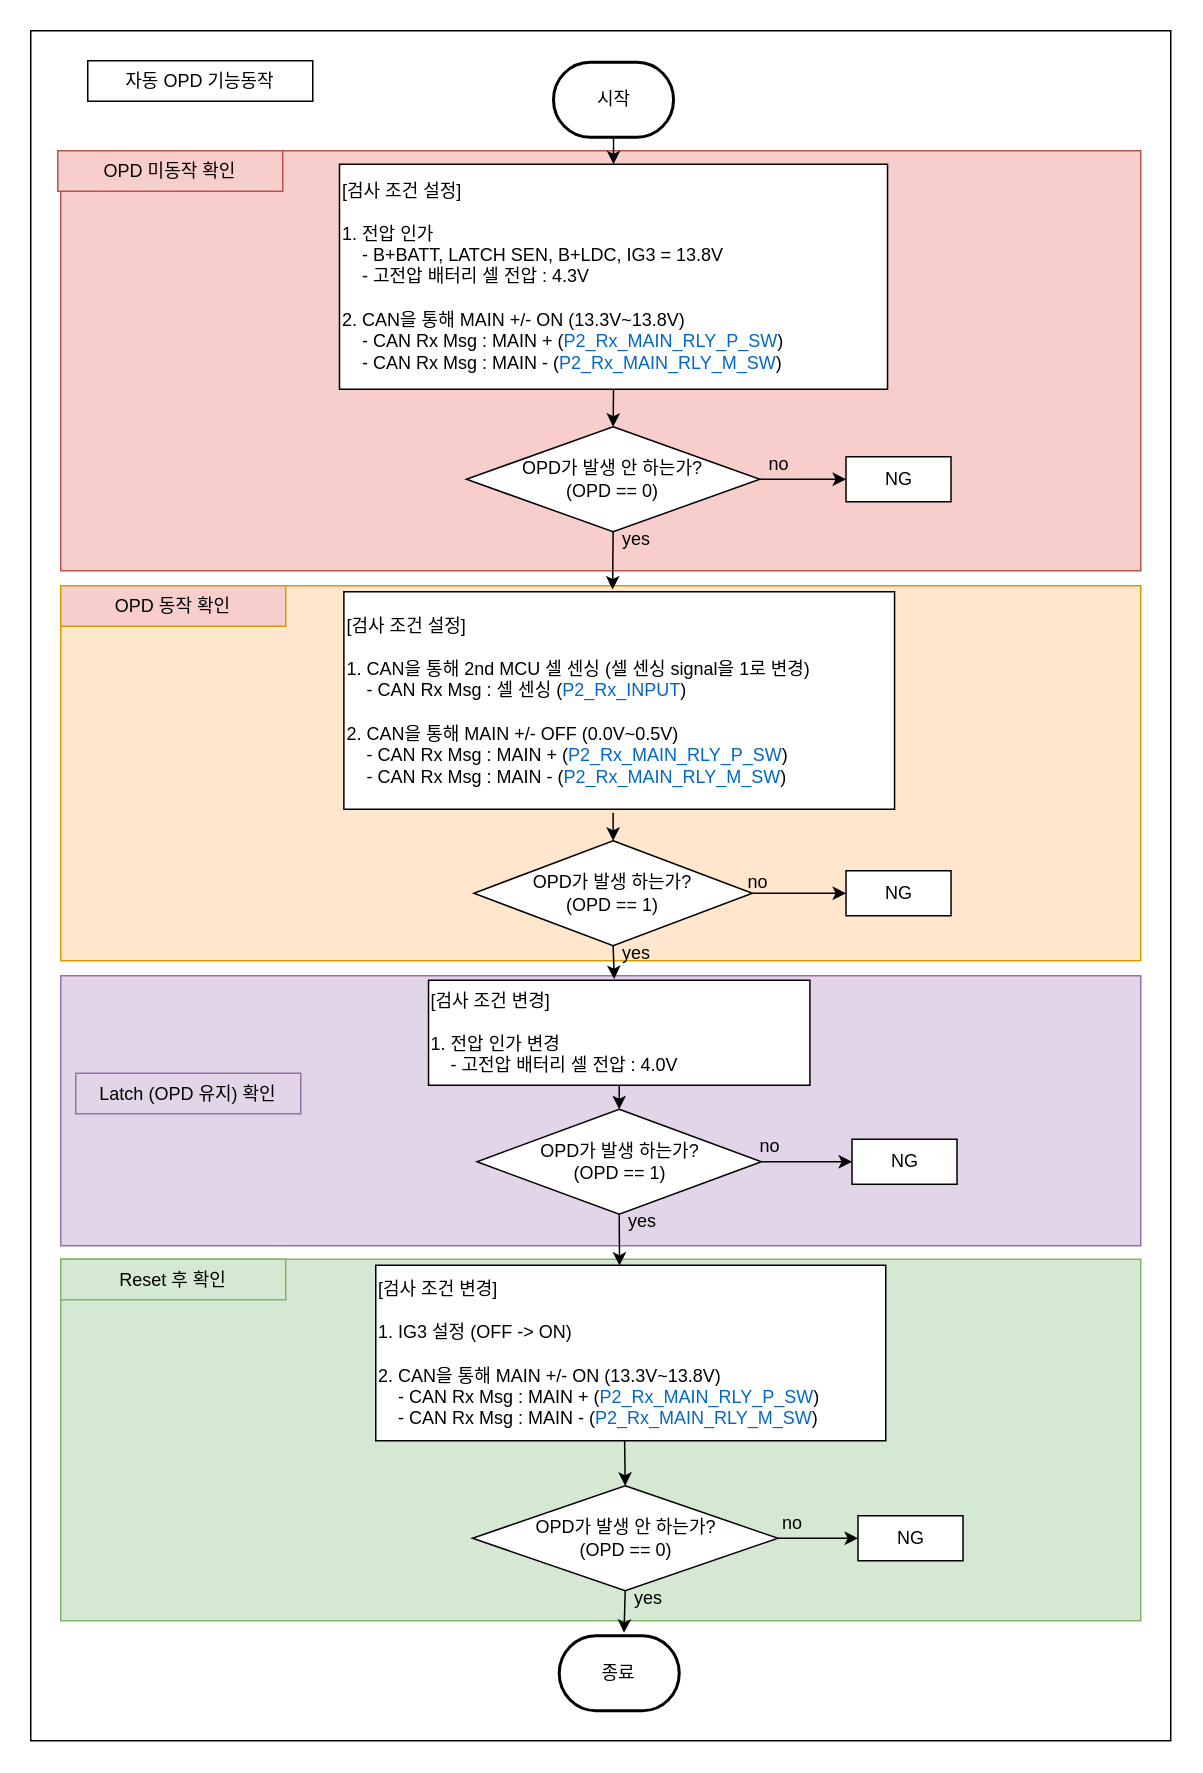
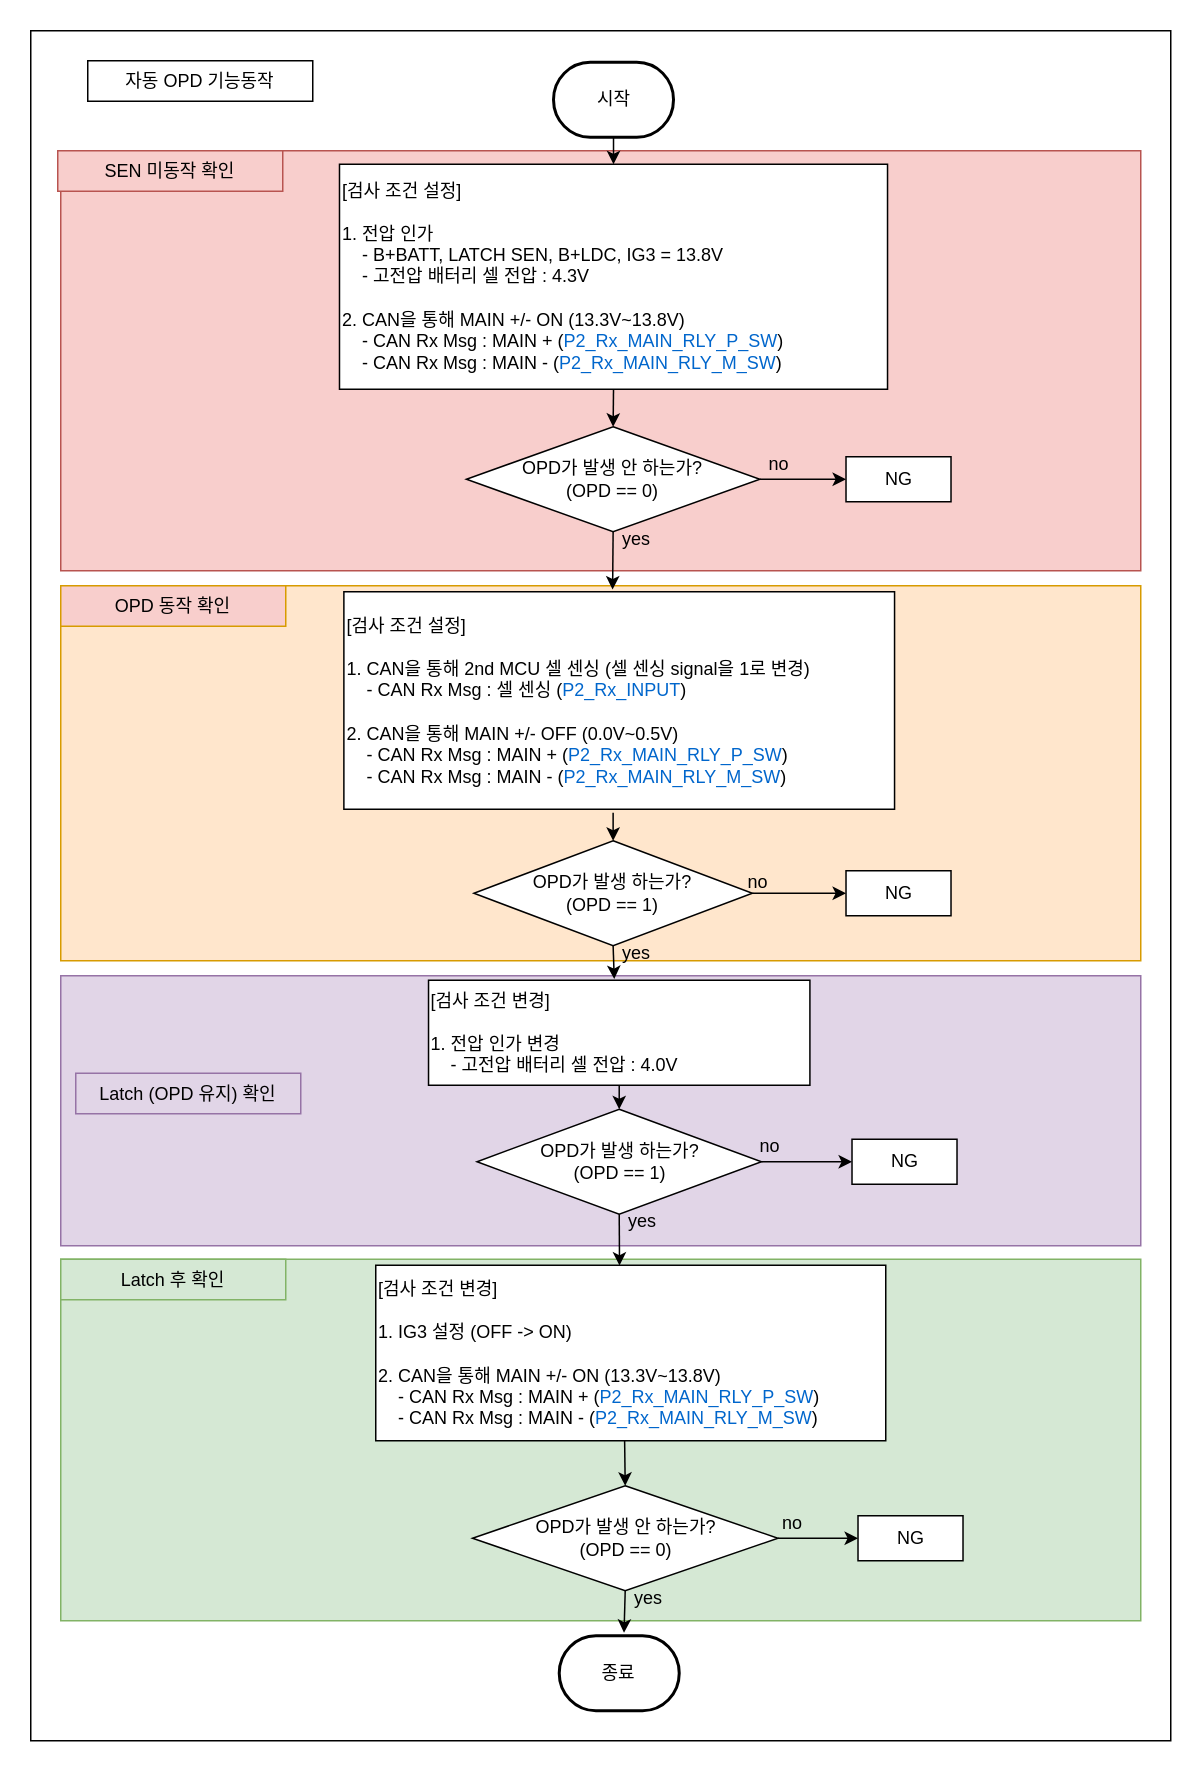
node "OPD 미동작 확인": label "OPD 미동작 확인" -> "SEN 미동작 확인"
node "Reset 후 확인": label "Reset 후 확인" -> "Latch 후 확인"
